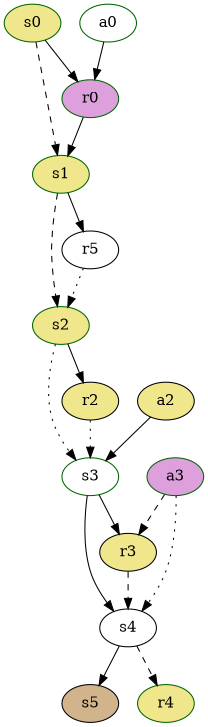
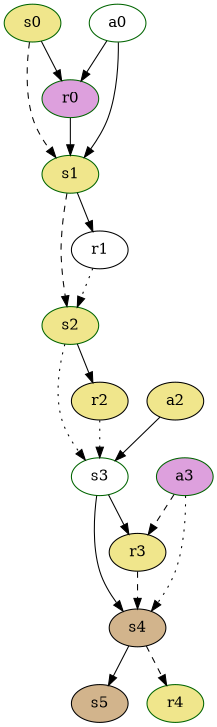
edge "a0" -- "s1": added
node "r5": label "r5" -> "r1"
node "s4": fillcolor white -> tan
